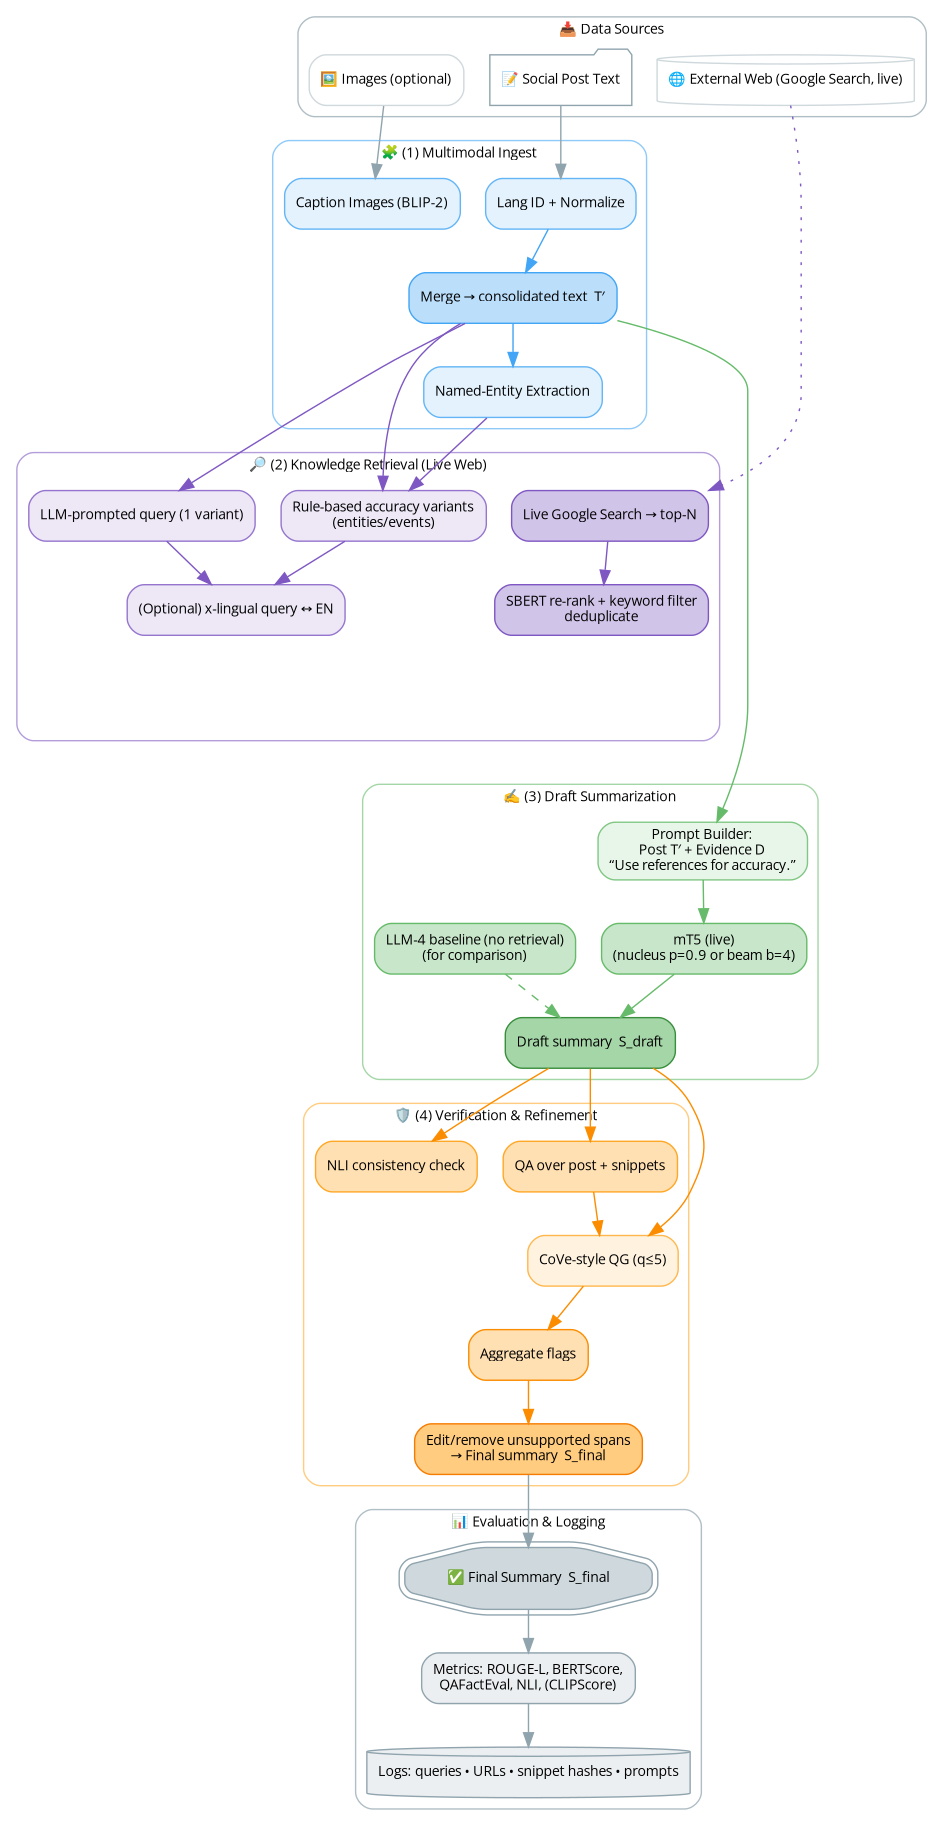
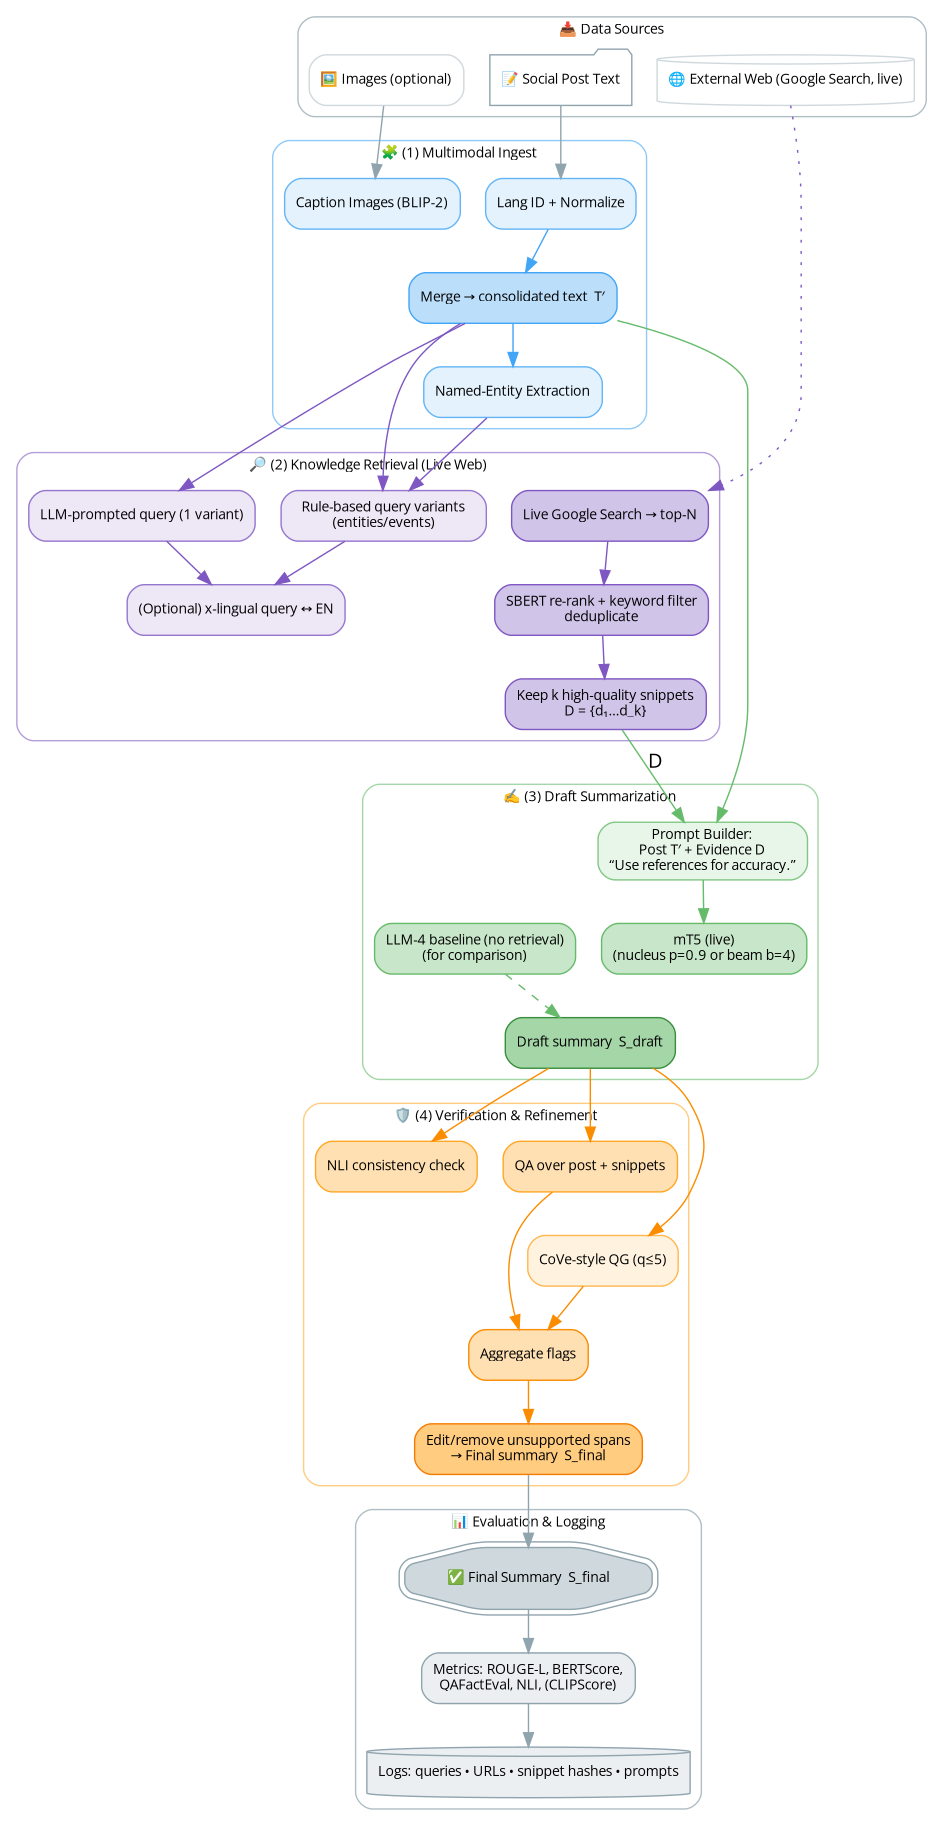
node "Rule-based accuracy variants (entities/events)": label "Rule-based accuracy variants (entities/events)" -> "Rule-based query variants (entities/events)"
node "Keep k high-quality snippets D = {d₁…d_k}": added
edge "mT5 (live) (nucleus p=0.9 or beam b=4)" -> "Draft summary  S_draft": removed
edge "QA over post + snippets" -> "CoVe-style QG (q≤5)": now "QA over post + snippets" -> "Aggregate flags"
